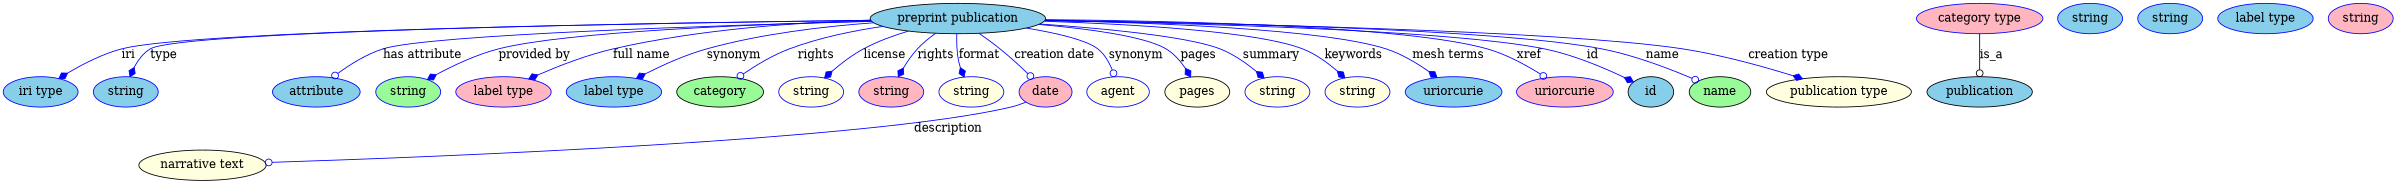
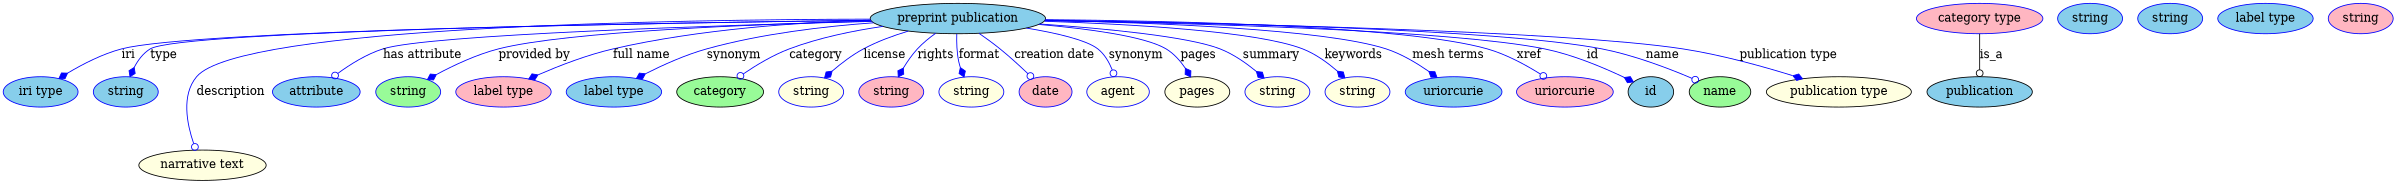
edge "preprint publication" -> "category": label "rights" -> "category"
edge "preprint publication" -> "publication type": label "creation type" -> "publication type"
edge "date" -> "narrative text": now "preprint publication" -> "narrative text"
